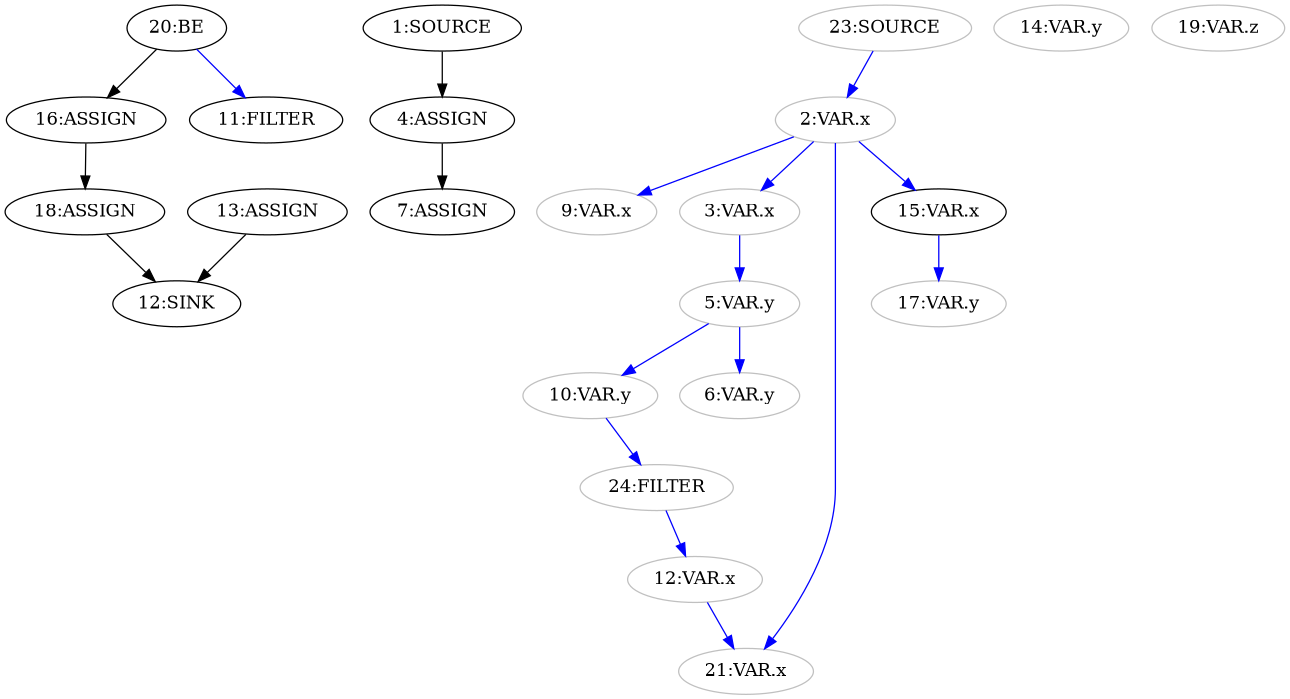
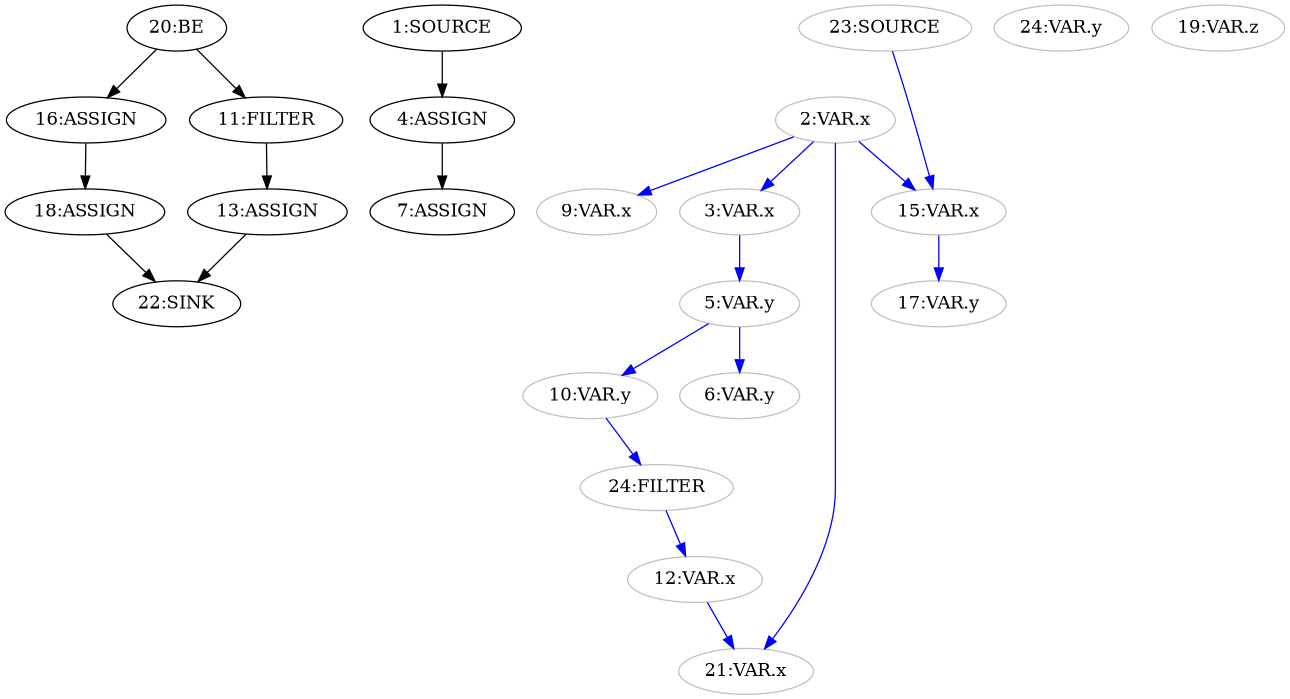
node "14:VAR.y": label "14:VAR.y" -> "24:VAR.y"
edge "20:BE" -> "11:FILTER": color blue -> black
edge "23:SOURCE" -> "2:VAR.x": now "23:SOURCE" -> "15:VAR.x"
edge "11:FILTER" -> "13:ASSIGN": added
node "15:VAR.x": color black -> grey
node "12:SINK": label "12:SINK" -> "22:SINK"
